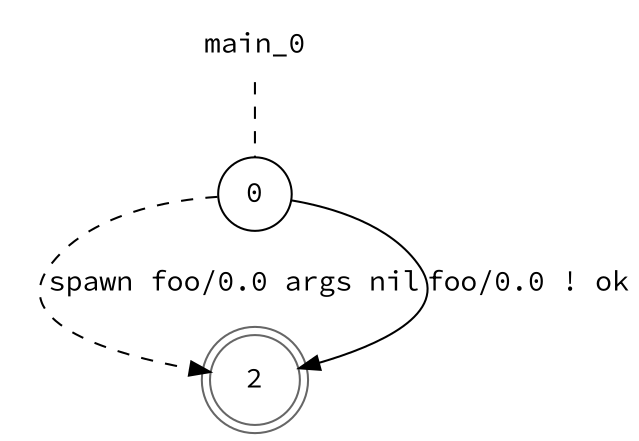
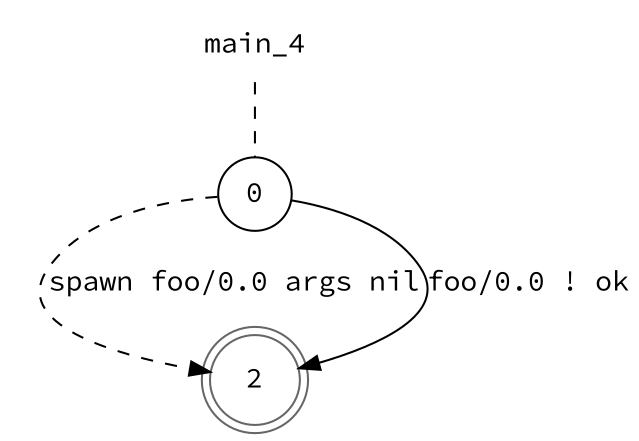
node "main_0": label "main_0" -> "main_4"
